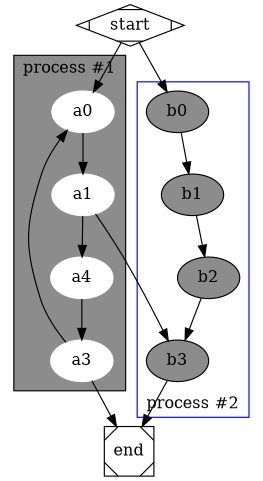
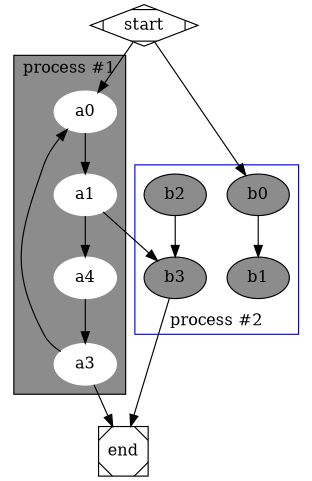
edge "b1" -> "b2": removed
